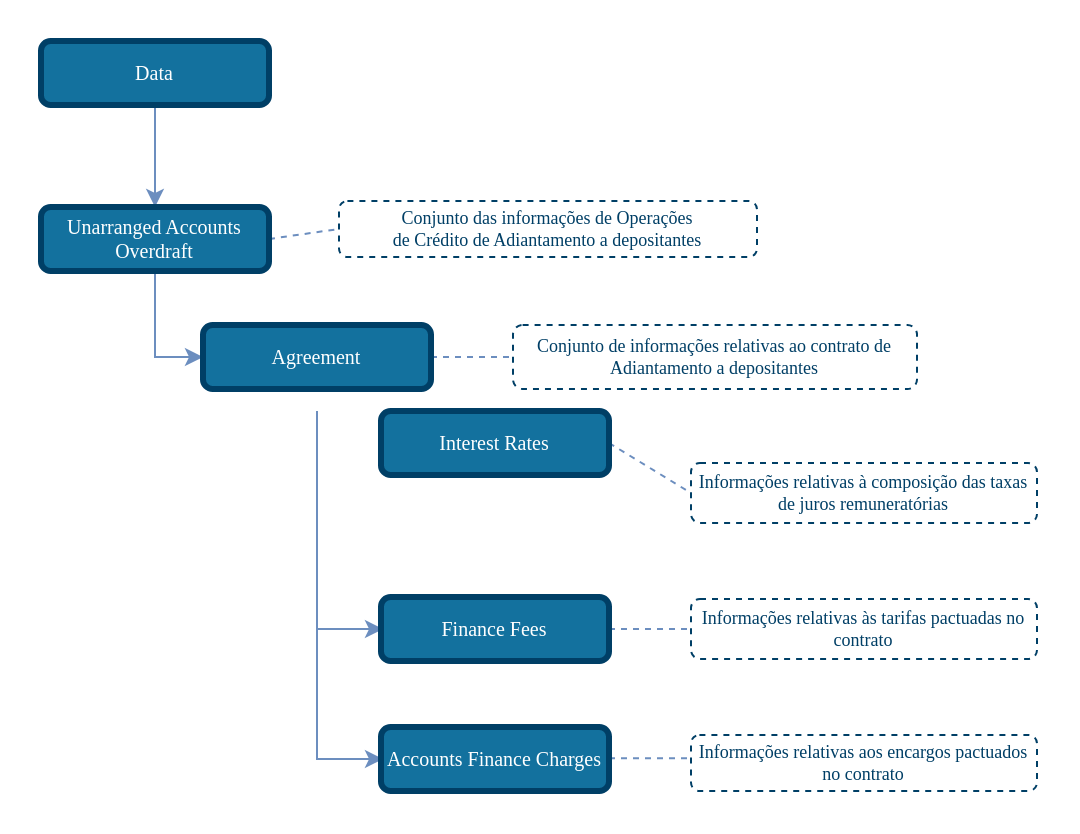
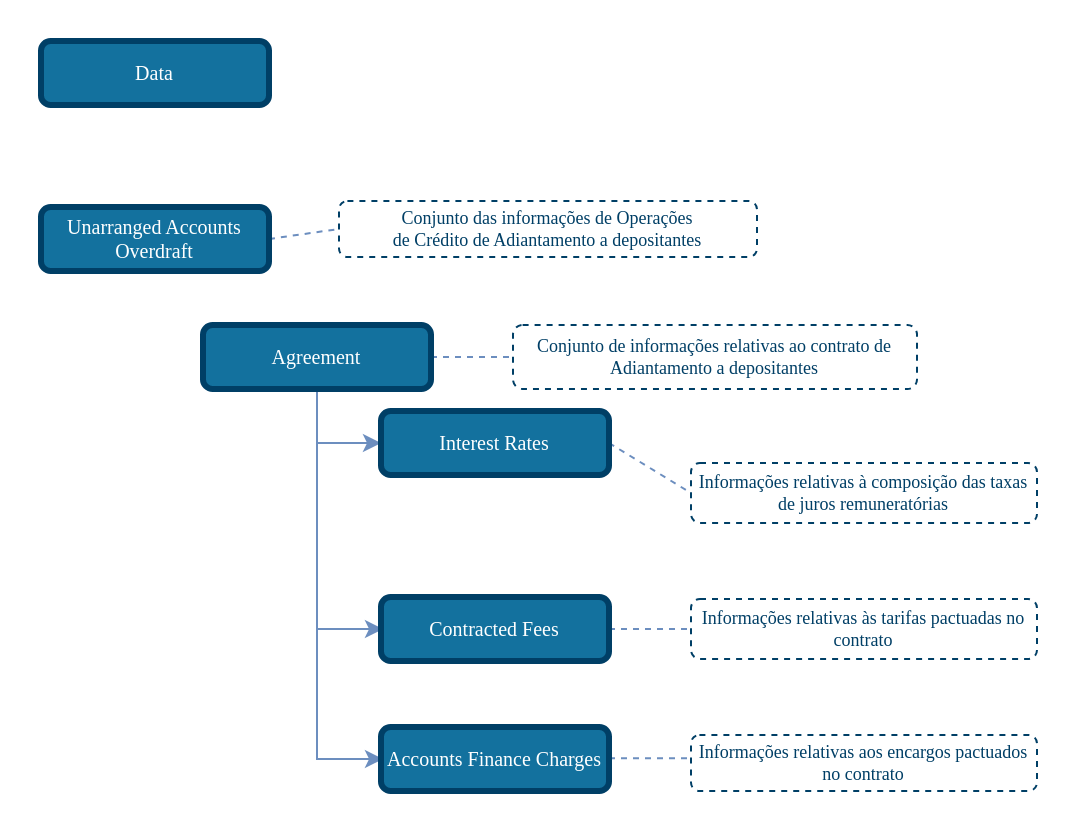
edge "Data" -> "Unarranged Accounts Overdraft": removed
edge "Unarranged Accounts Overdraft" -> "Agreement": removed
edge "Agreement" -> "Interest Rates": added
node "Finance Fees": label "Finance Fees" -> "Contracted Fees"
